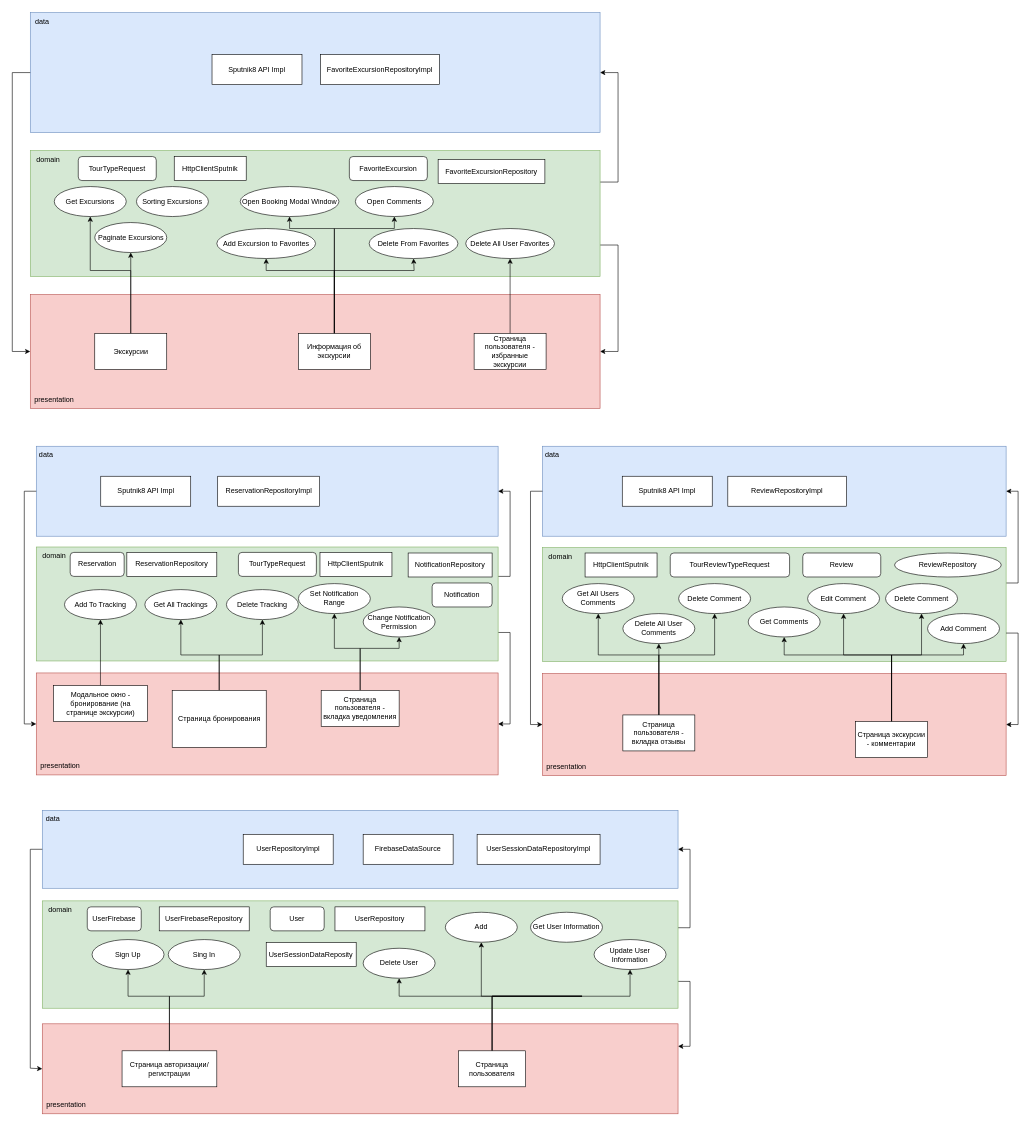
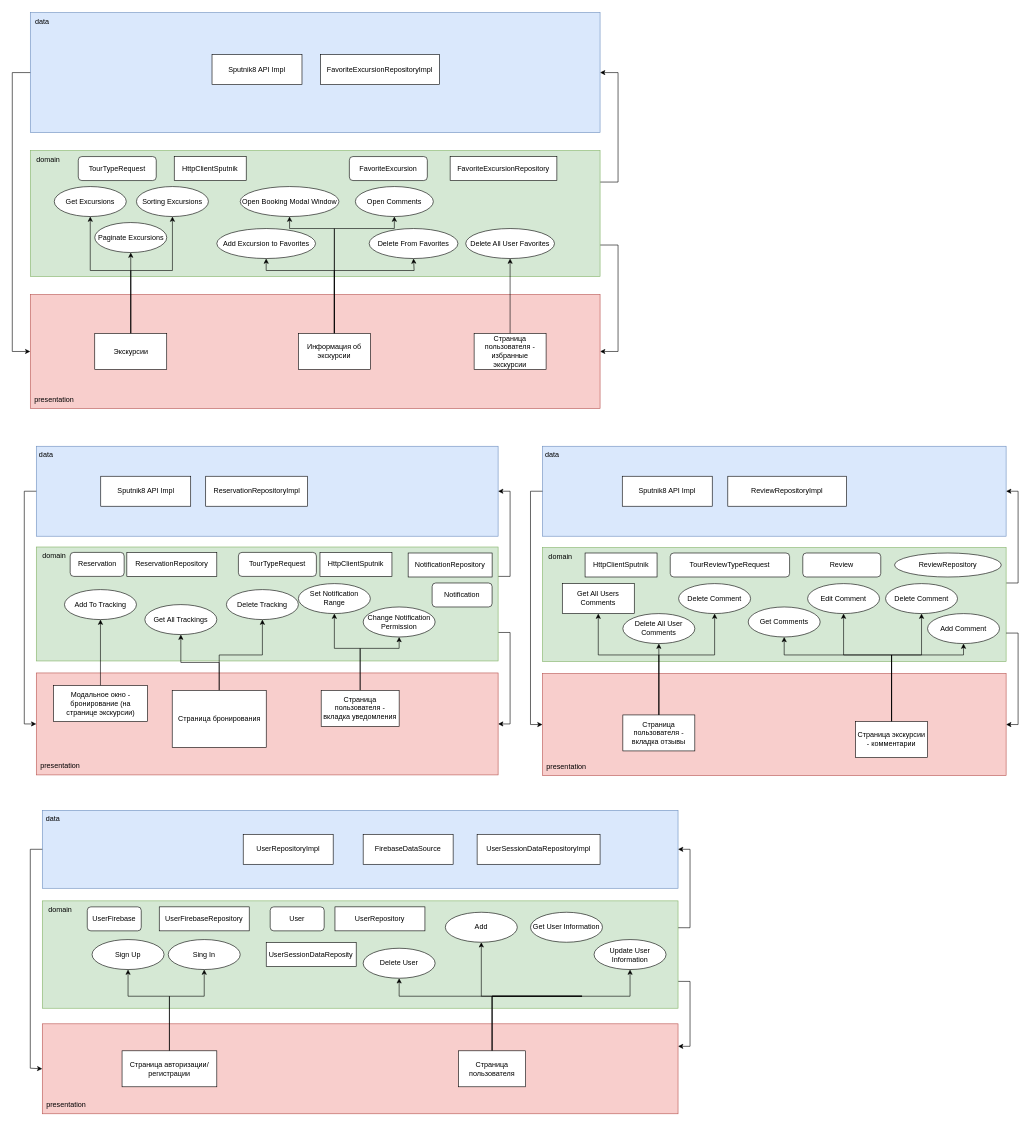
node "FavoriteExcursionRepository": moved (492, 171) -> (504, 168)
edge "Экскурсии" -> "Sorting Excursions": added
node "ReservationRepositoryImpl": moved (269, 491) -> (257, 491)
node "Get All Users Comments": shape ellipse -> rectangle
node "Get All Trackings": moved (181, 605) -> (181, 620)
